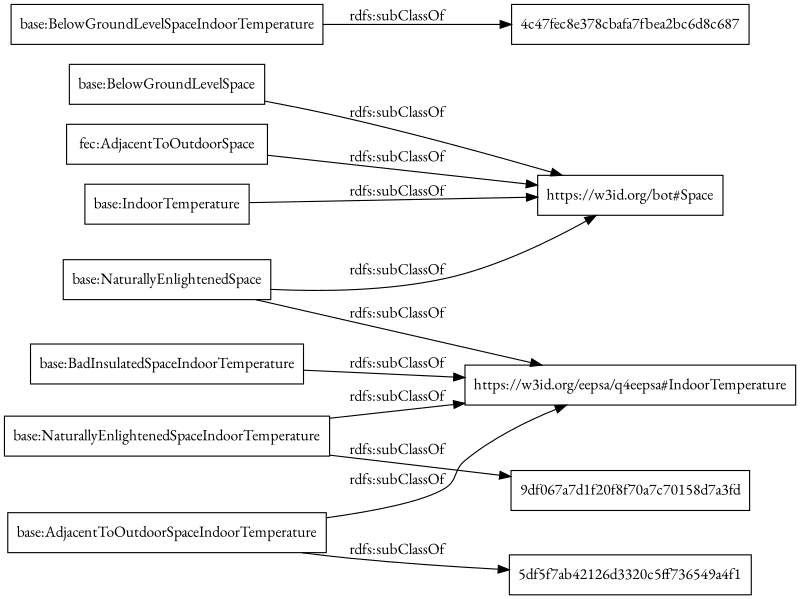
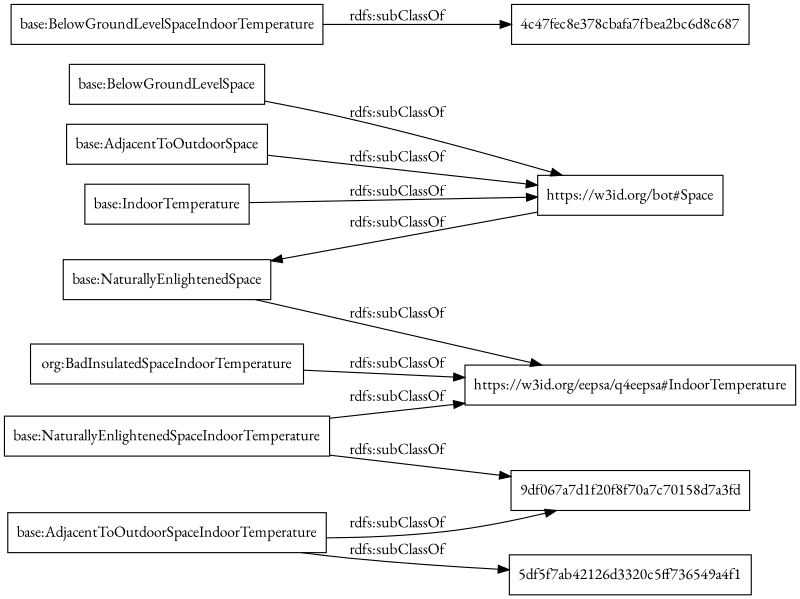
node "fec:AdjacentToOutdoorSpace": label "fec:AdjacentToOutdoorSpace" -> "base:AdjacentToOutdoorSpace"
edge "base:NaturallyEnlightenedSpace" -> "https://w3id.org/bot#Space": reversed
node "base:BadInsulatedSpaceIndoorTemperature": label "base:BadInsulatedSpaceIndoorTemperature" -> "org:BadInsulatedSpaceIndoorTemperature"
edge "base:AdjacentToOutdoorSpaceIndoorTemperature" -> "https://w3id.org/eepsa/q4eepsa#IndoorTemperature": now "base:AdjacentToOutdoorSpaceIndoorTemperature" -> "9df067a7d1f20f8f70a7c70158d7a3fd"
